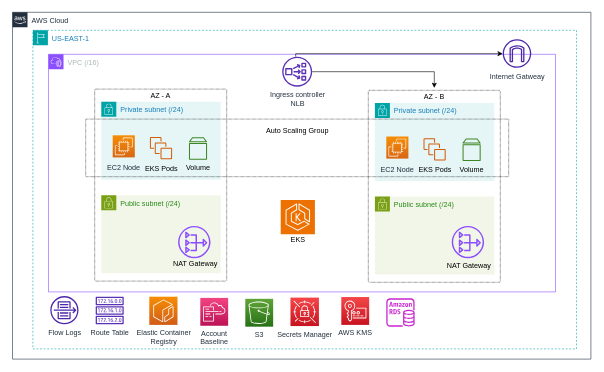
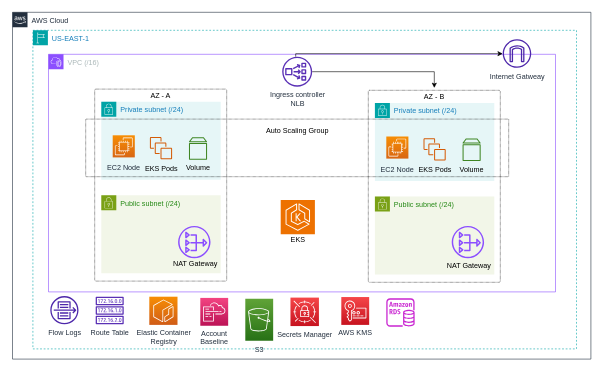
node "S3": size 28x28 -> 28x42
